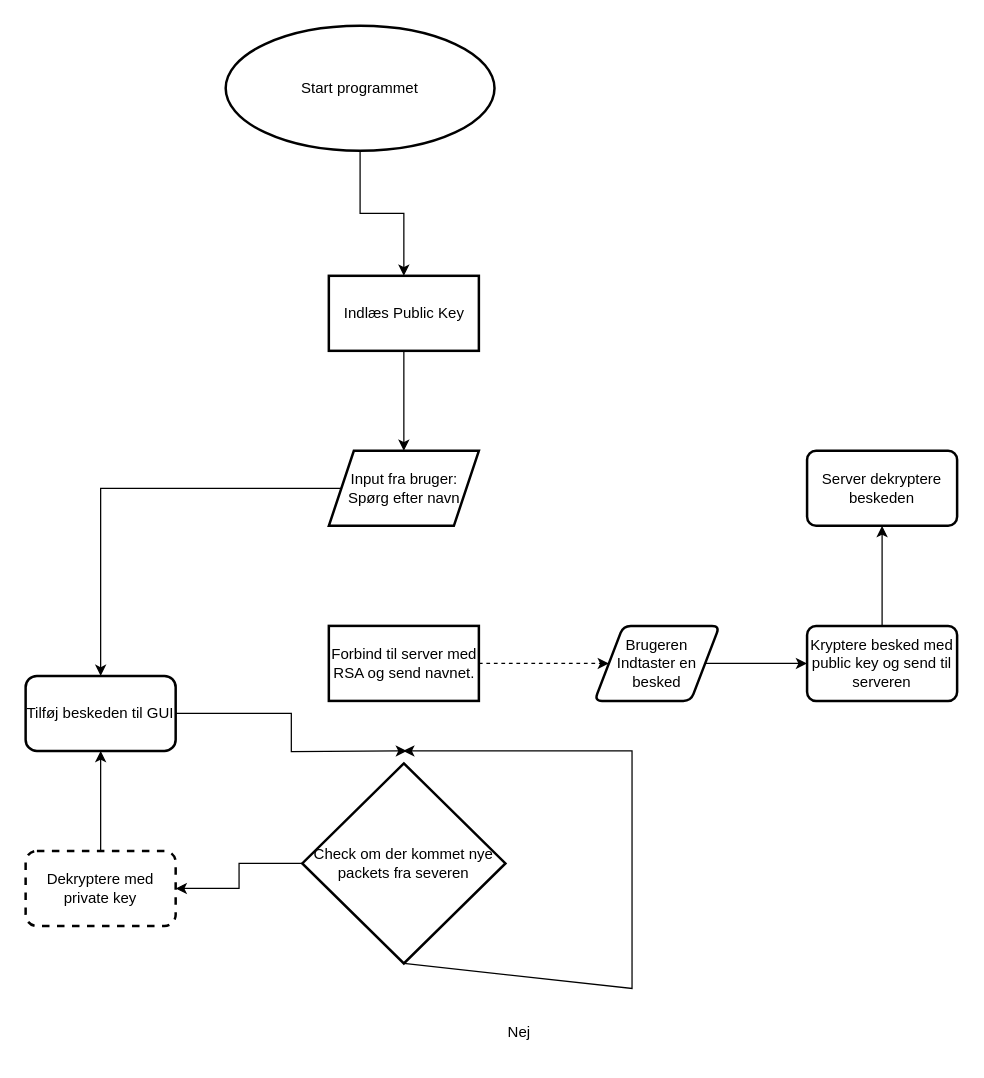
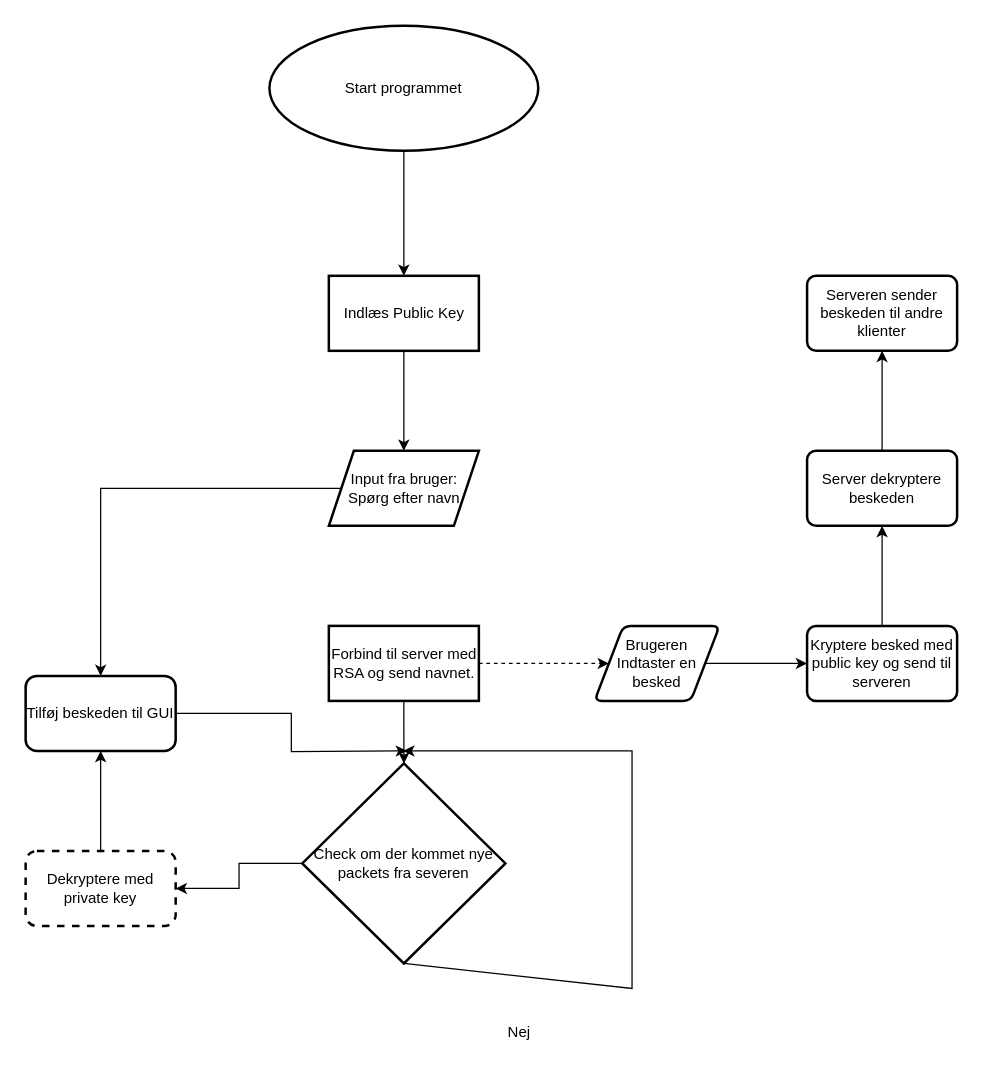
node "Start programmet": moved (360, 88) -> (404, 88)
node "Serveren sender beskeden til andre klienter": added
edge "Server dekryptere beskeden" -> "Serveren sender beskeden til andre klienter": added
edge "Forbind til server med RSA og send navnet." -> "Check om der kommet nye packets fra severen": added
